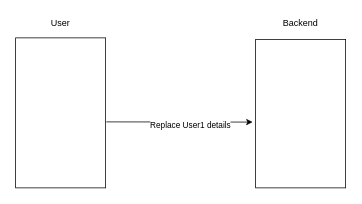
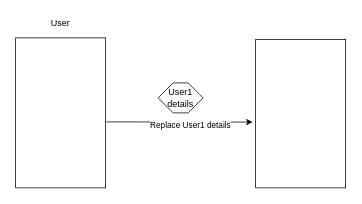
node "Backend": removed
node "User1 details": added
